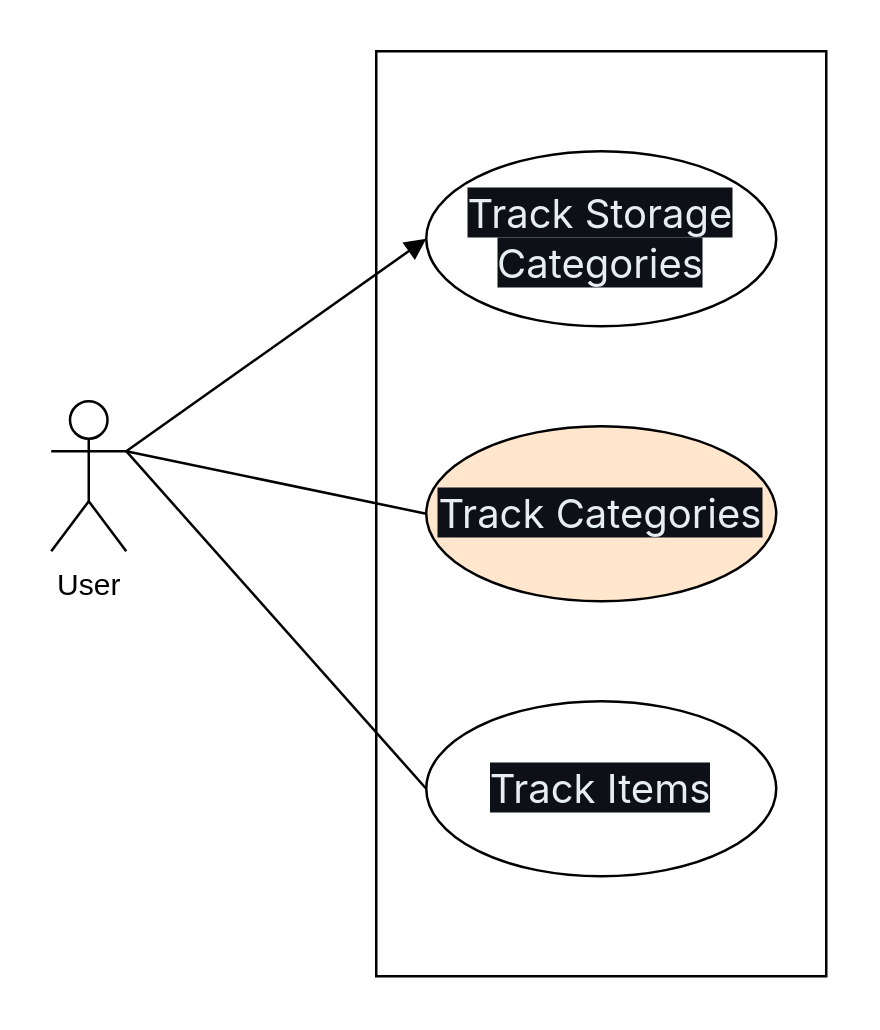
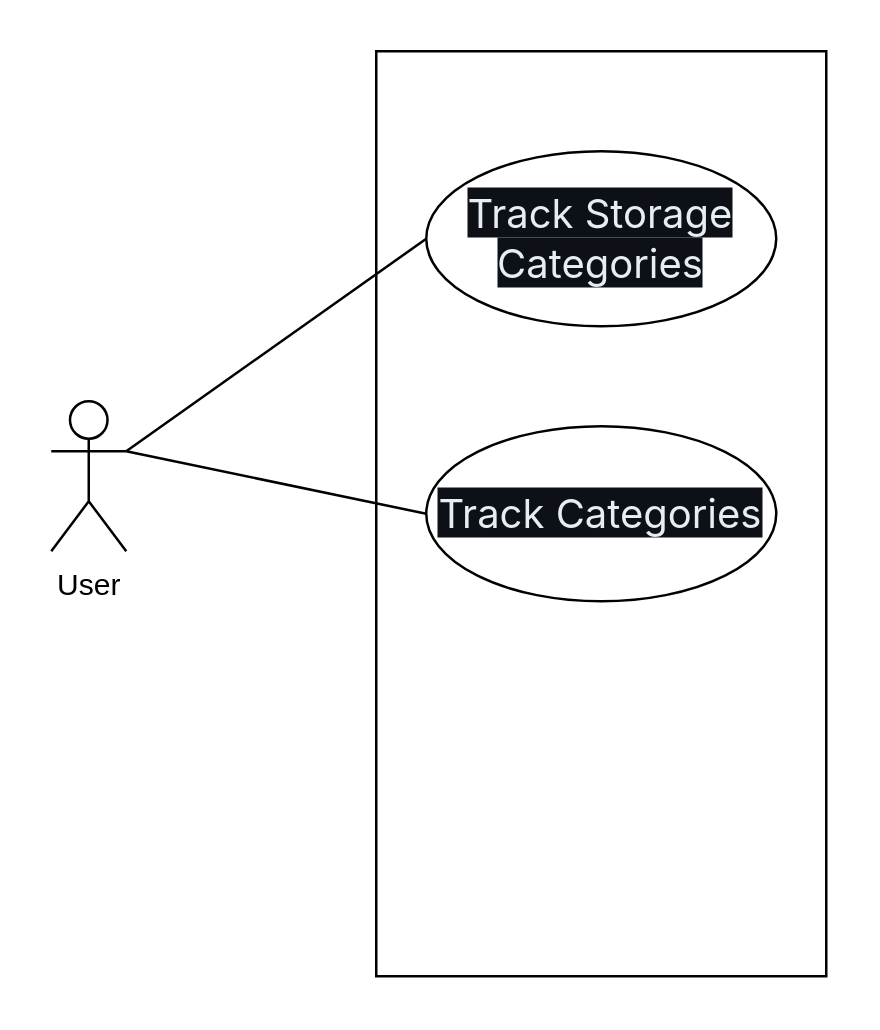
edge "User" -> "Track Storage Categories": arrowhead block -> none
node "Track Categories": fillcolor #ffe6cc -> #ffffff
edge "User" -- "Track Items": removed
node "Track Items": removed
